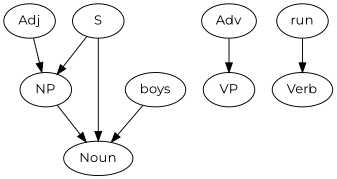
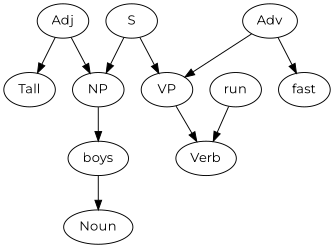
edge "S" -> "Noun": now "S" -> "VP"
node "Tall": added
node "fast": added
edge "NP" -> "Noun": now "NP" -> "boys"
edge "VP" -> "Verb": added
